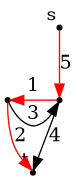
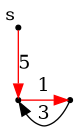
node "t": removed
